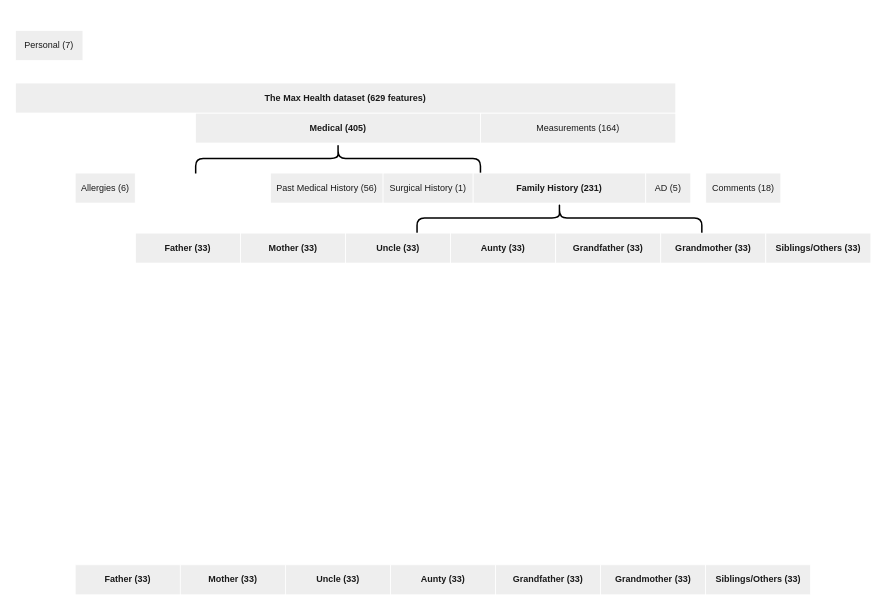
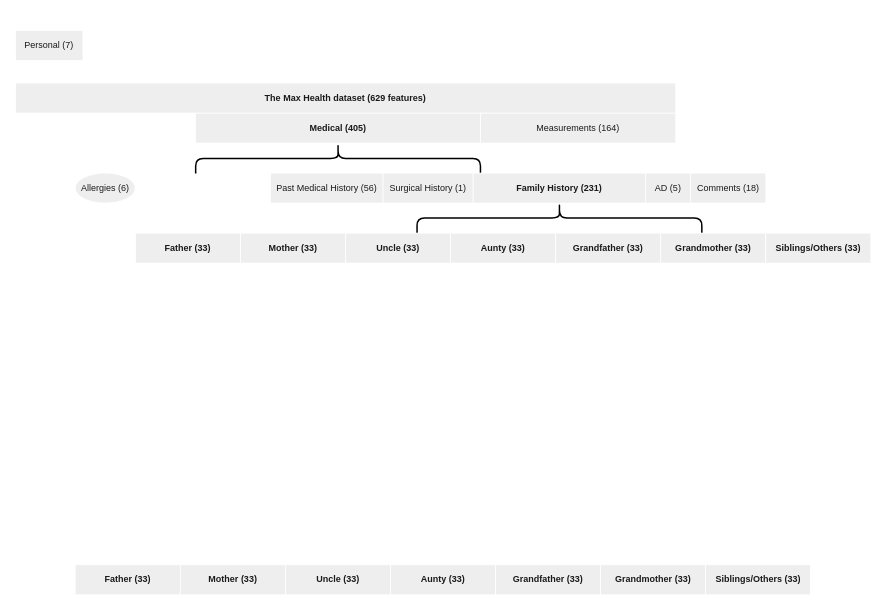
node "Allergies (6)": shape rectangle -> ellipse
node "Comments (18)": moved (743, 188) -> (728, 188)
